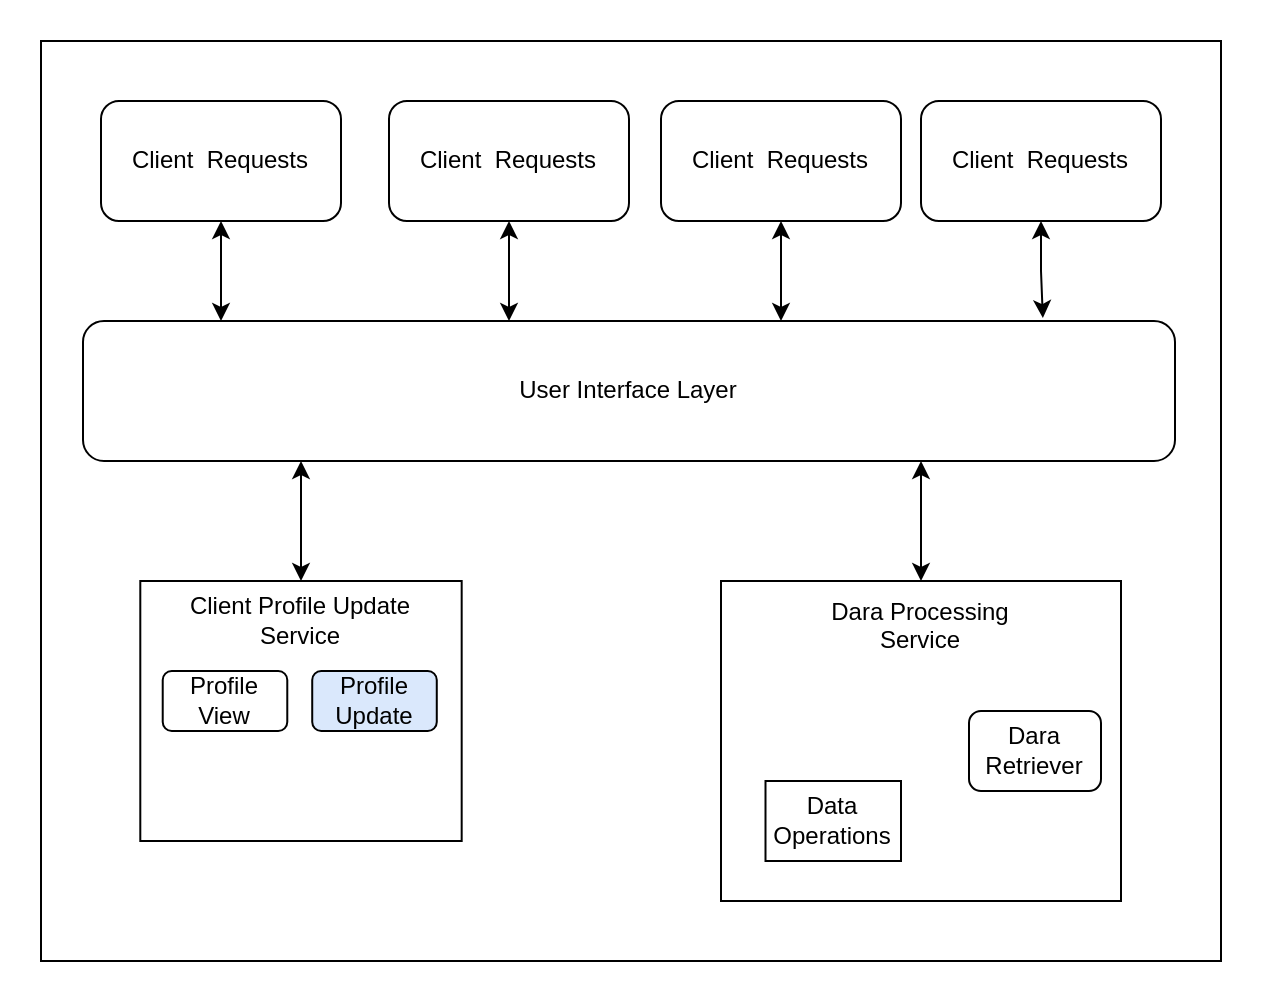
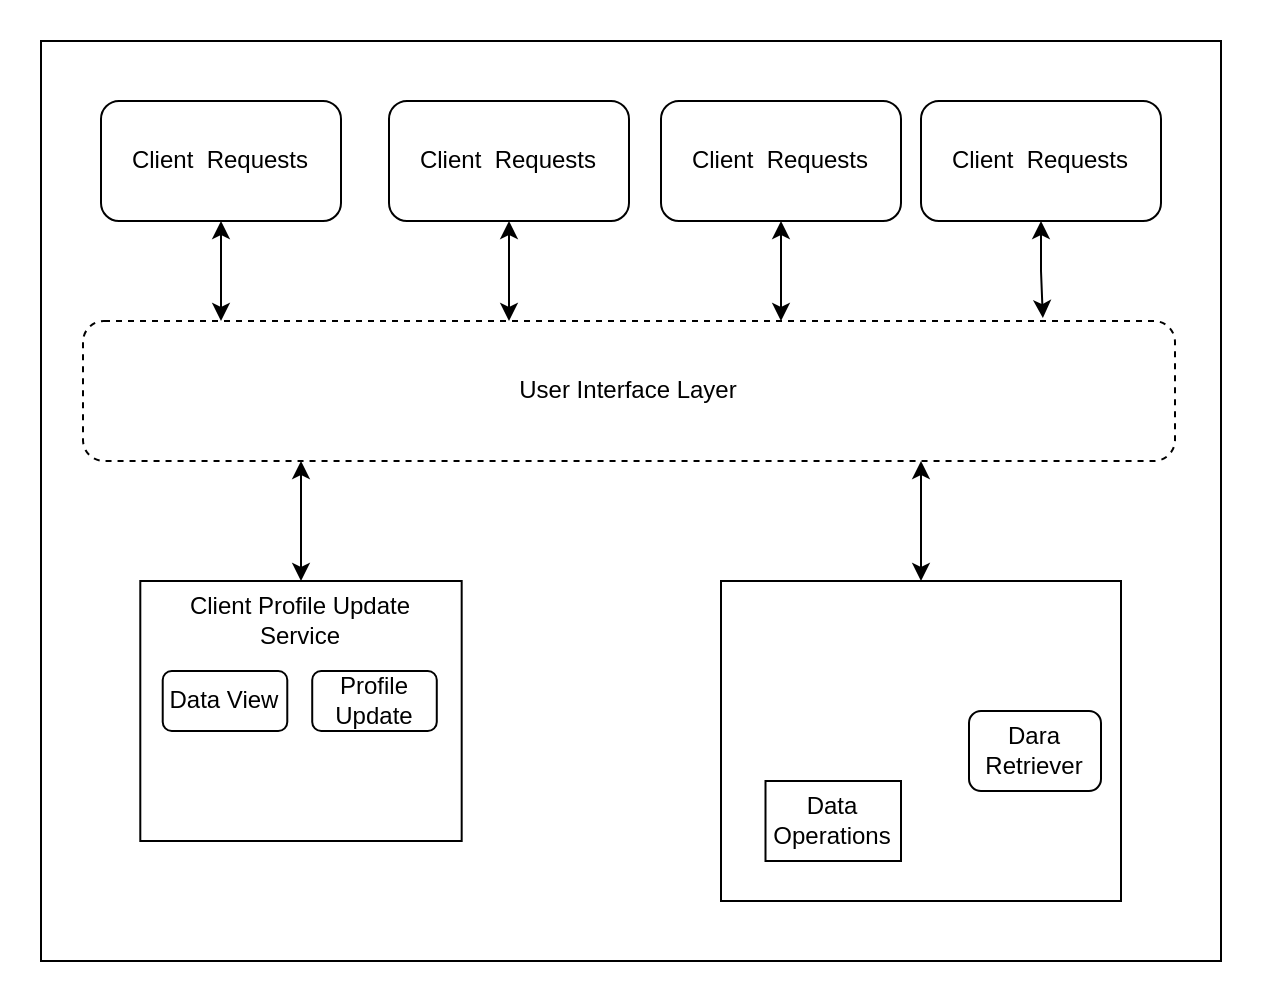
node "User Interface Layer": style solid -> dashed
node "Dara Processing Service": removed
node "Profile View": label "Profile View" -> "Data View"
node "Profile Update": fillcolor #dae8fc -> #ffffff
